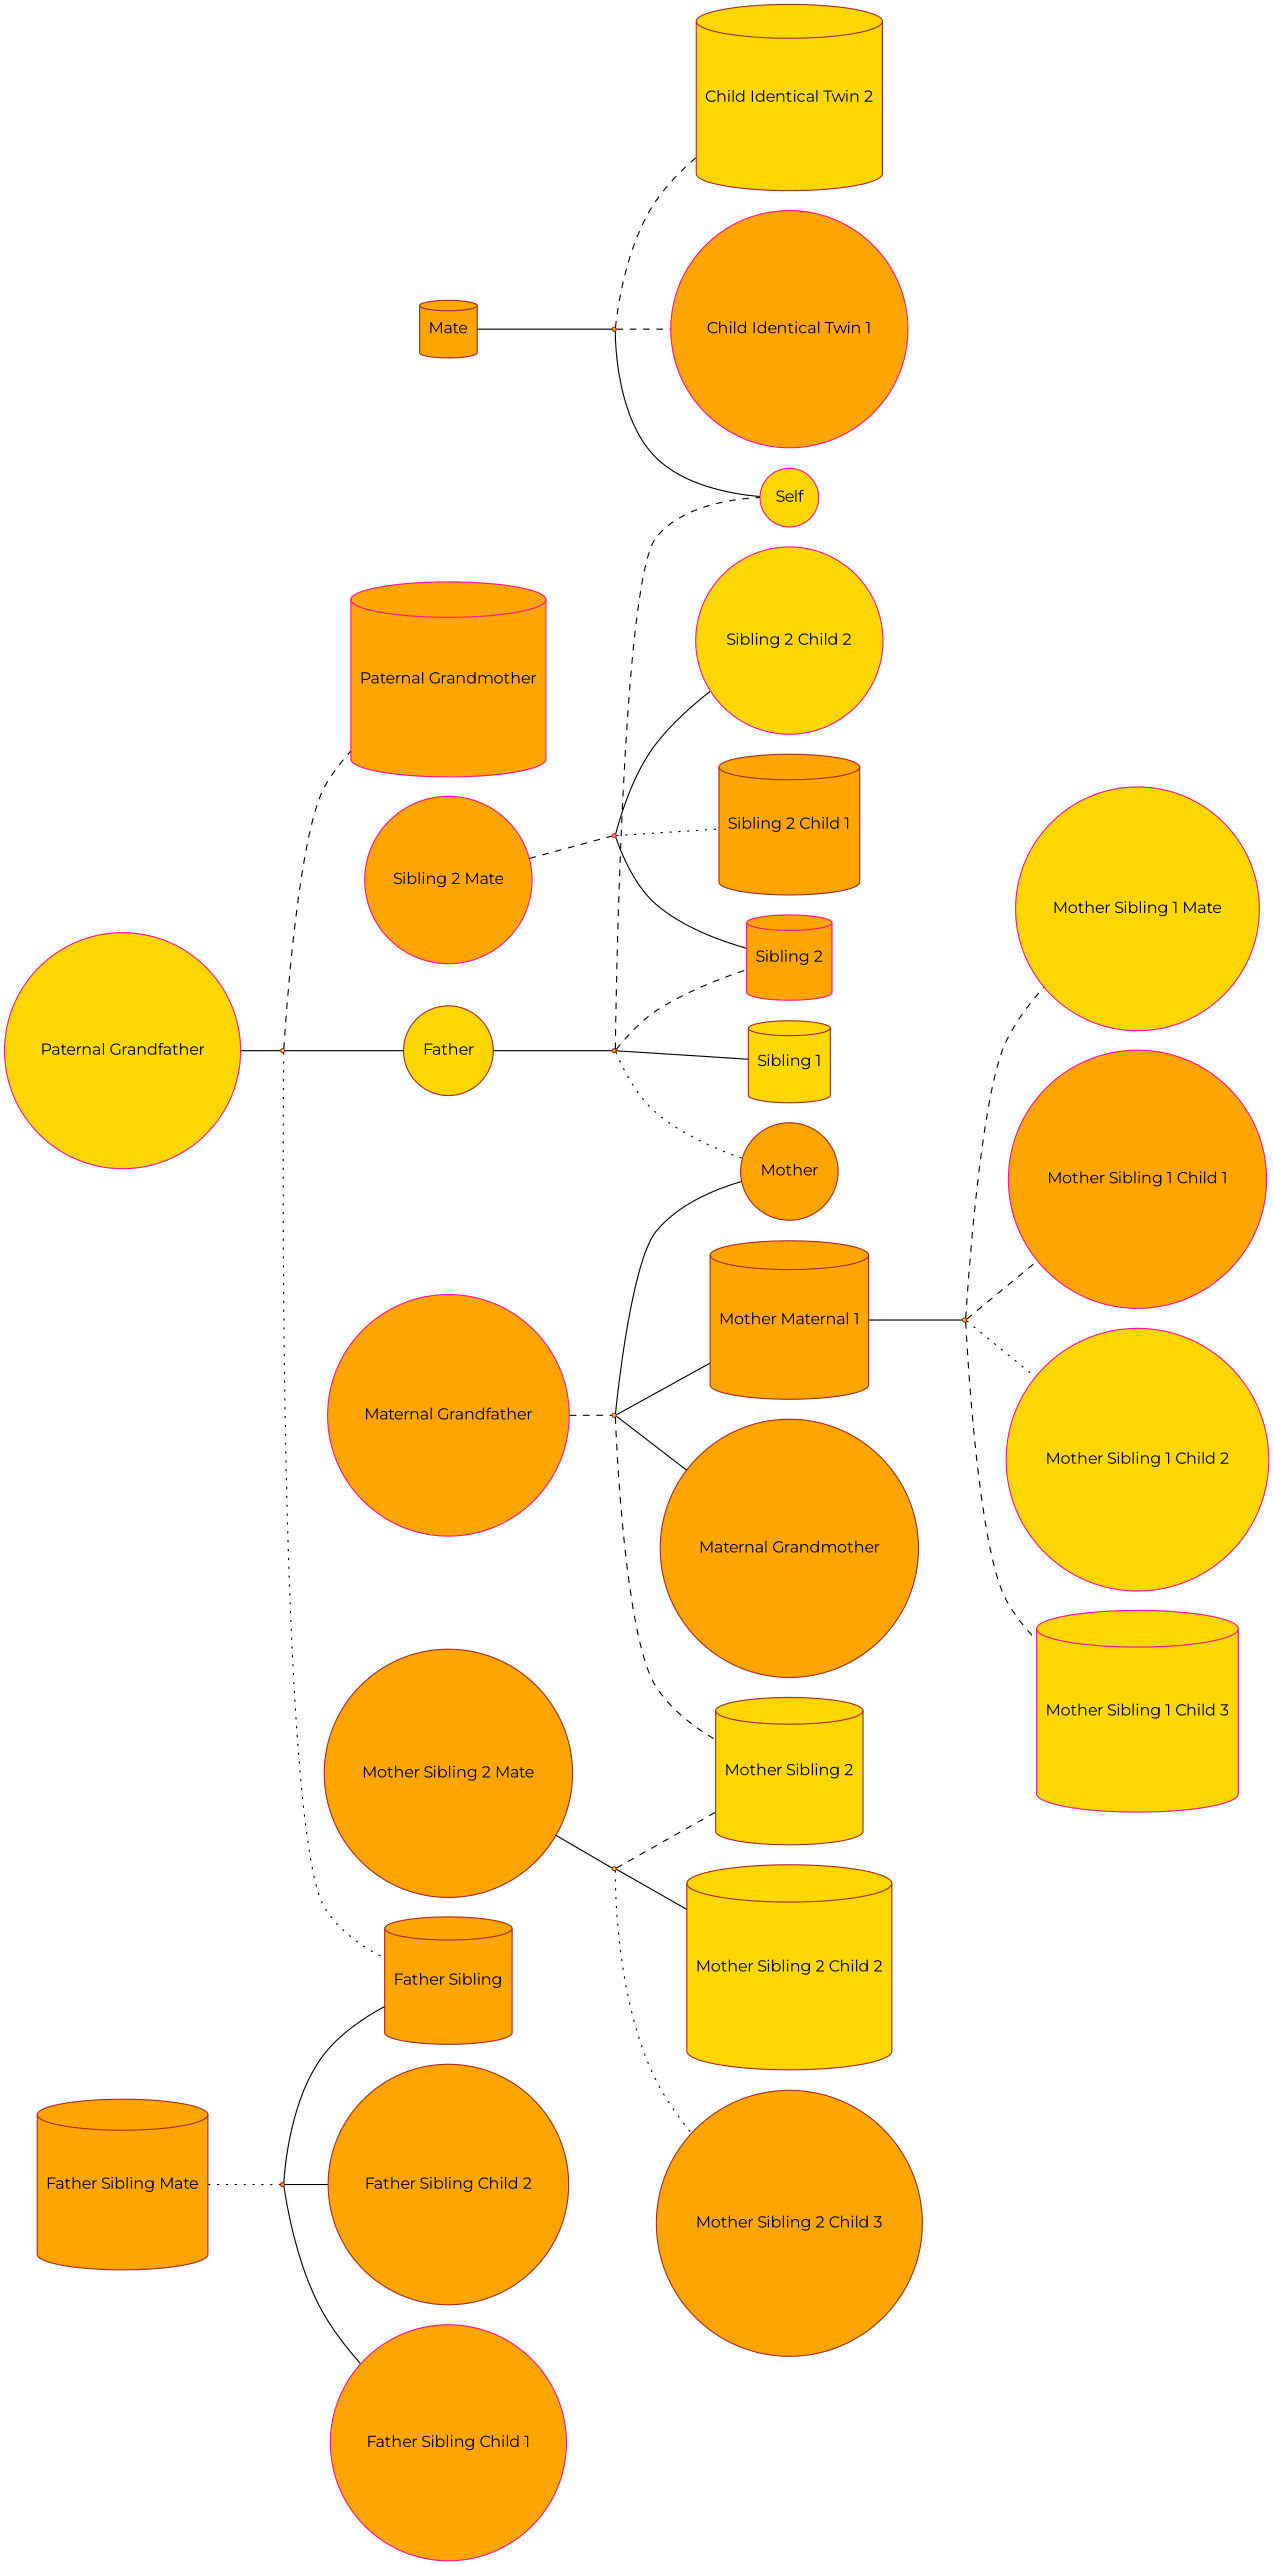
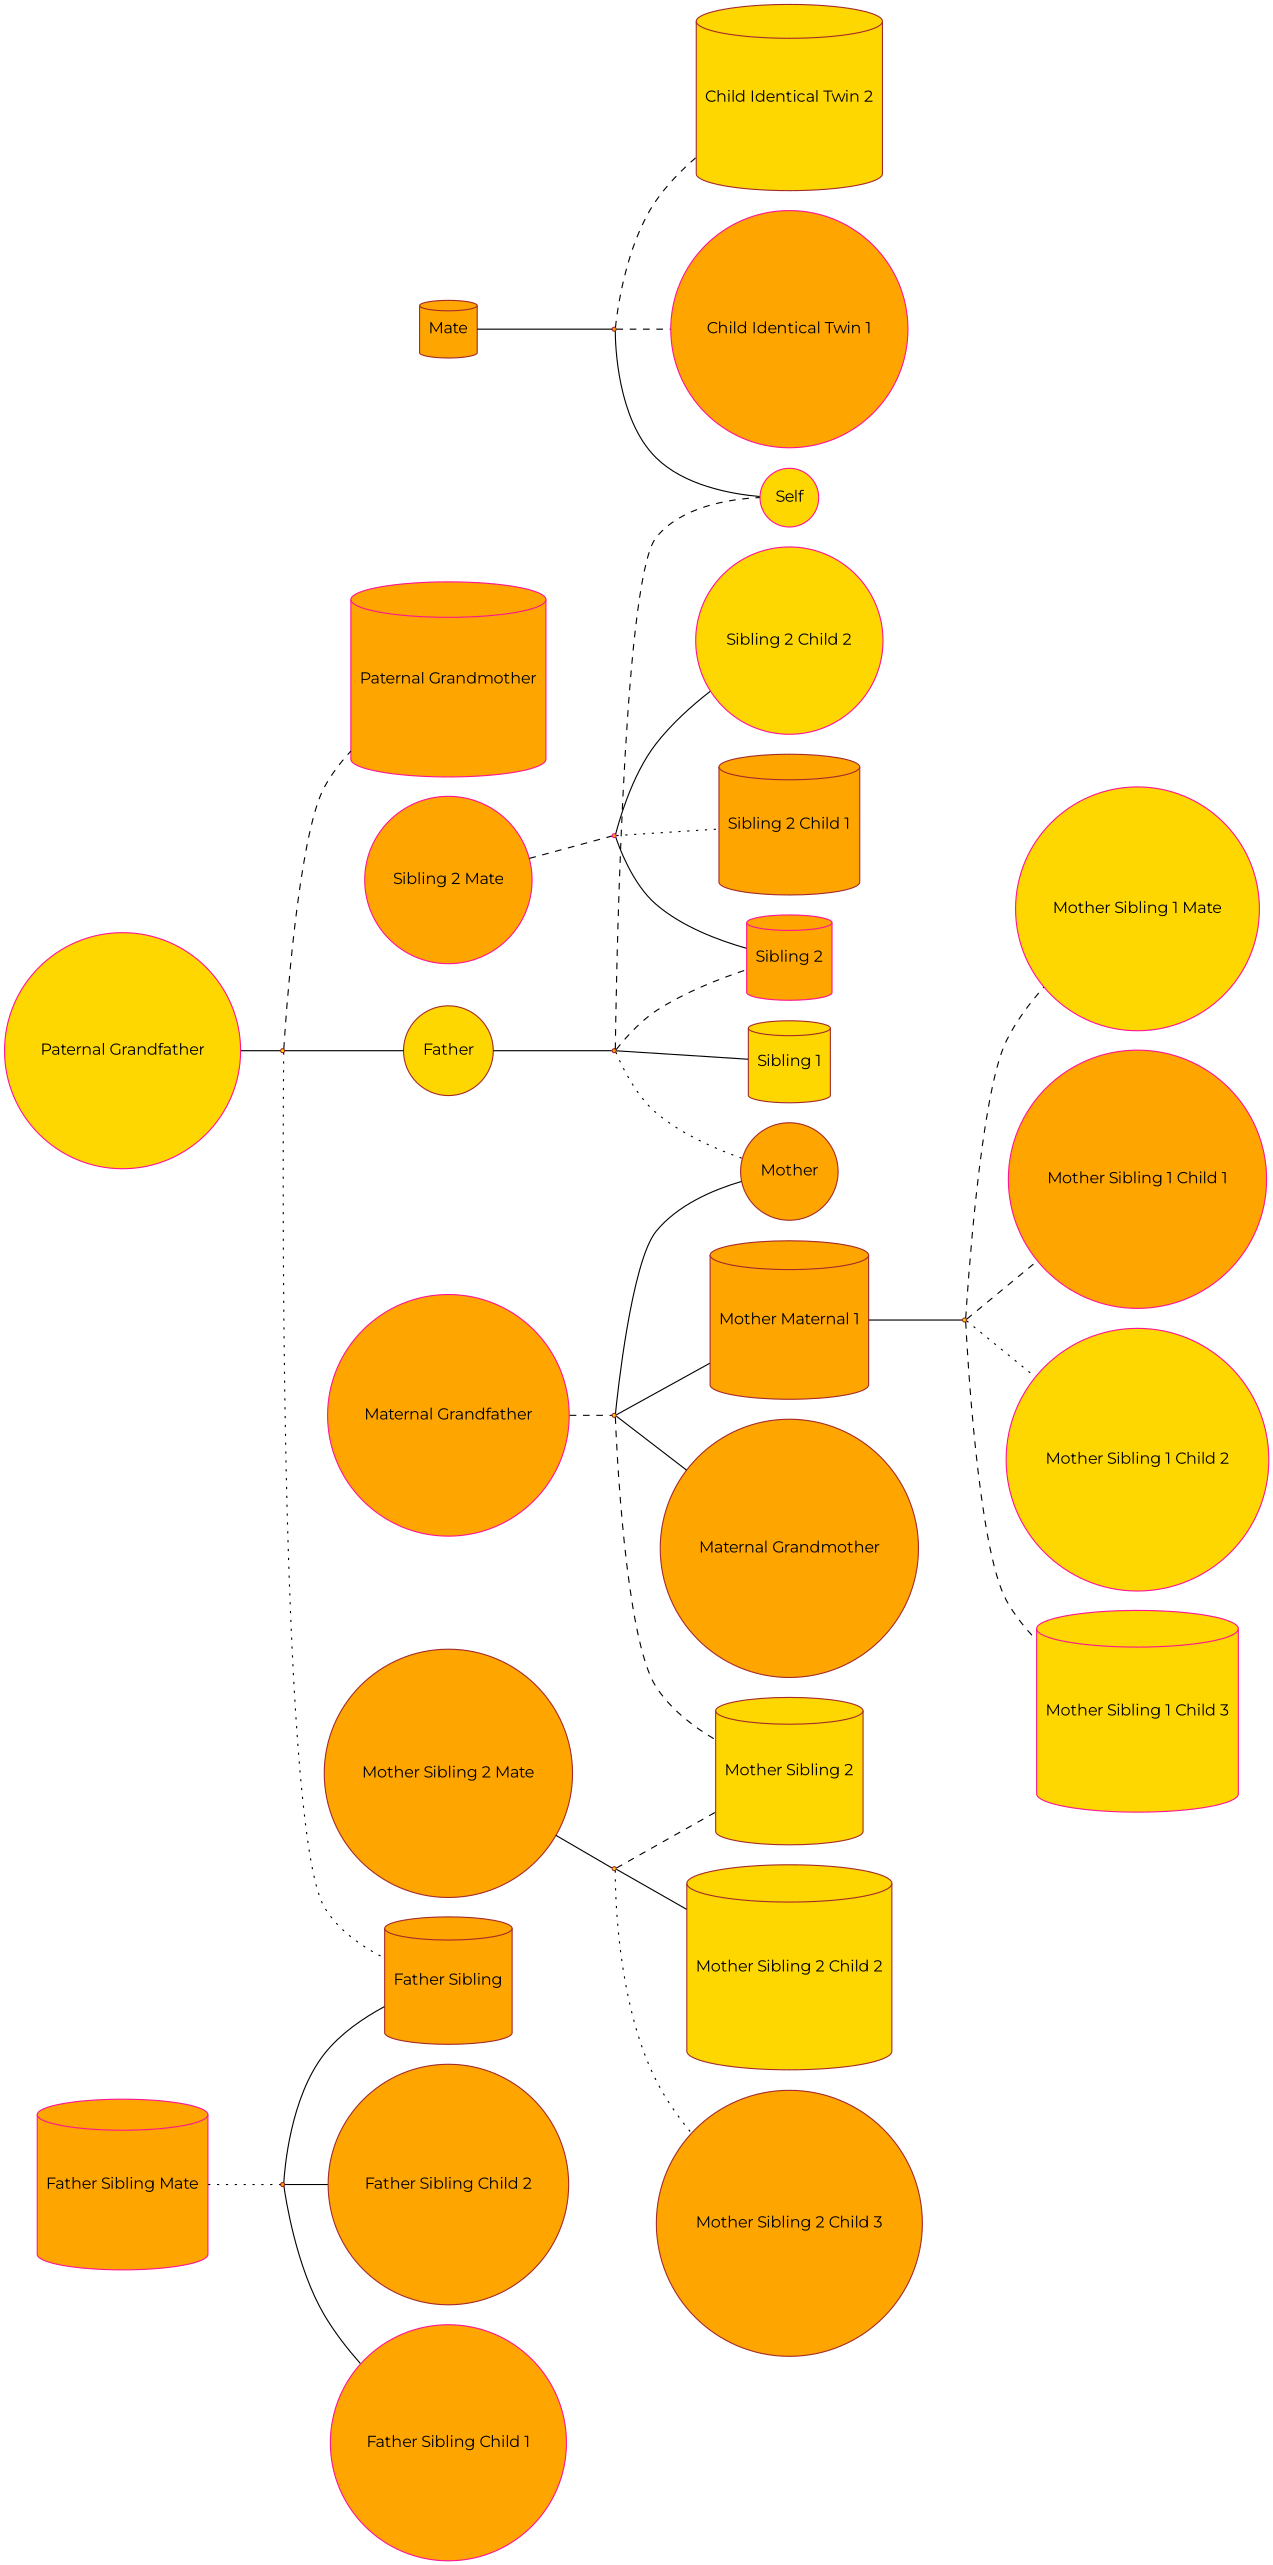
node "Father Sibling Mate": color brown -> deeppink
